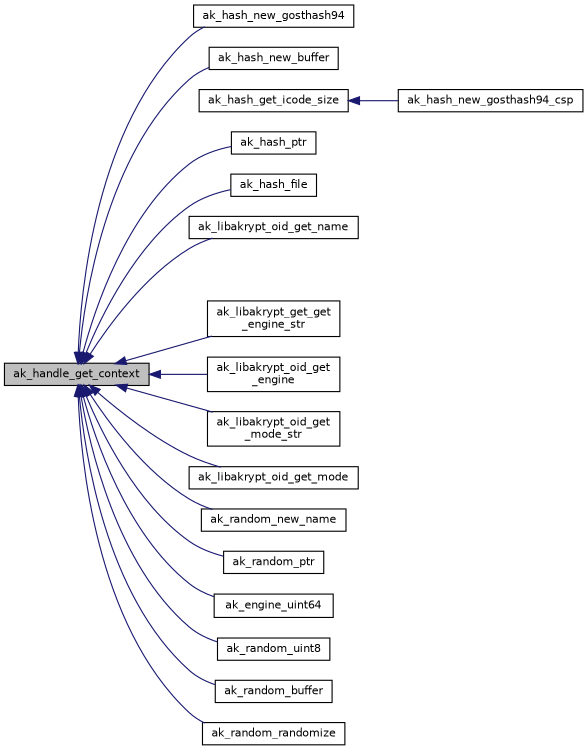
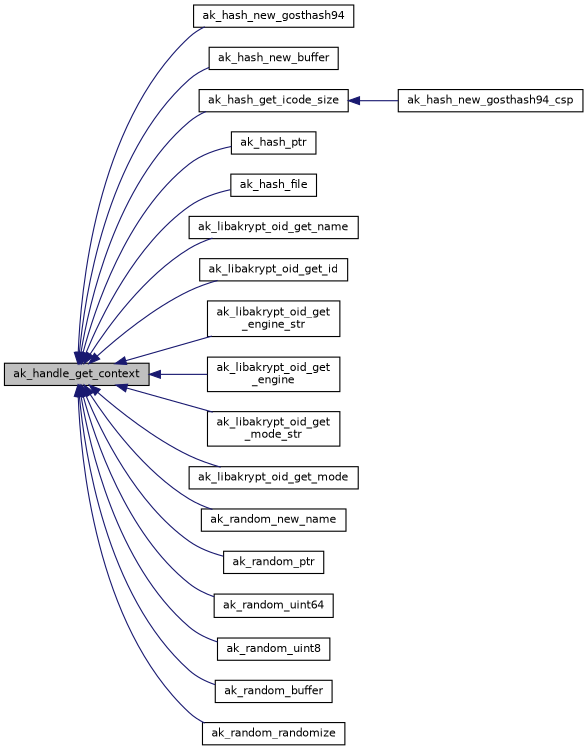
edge "ak_hash_get_icode_size" -> "ak_handle_get_context": added
node "ak_libakrypt_oid_get_id": added
node "ak_libakrypt_get_get _engine_str": label "ak_libakrypt_get_get _engine_str" -> "ak_libakrypt_oid_get _engine_str"
node "ak_engine_uint64": label "ak_engine_uint64" -> "ak_random_uint64"
